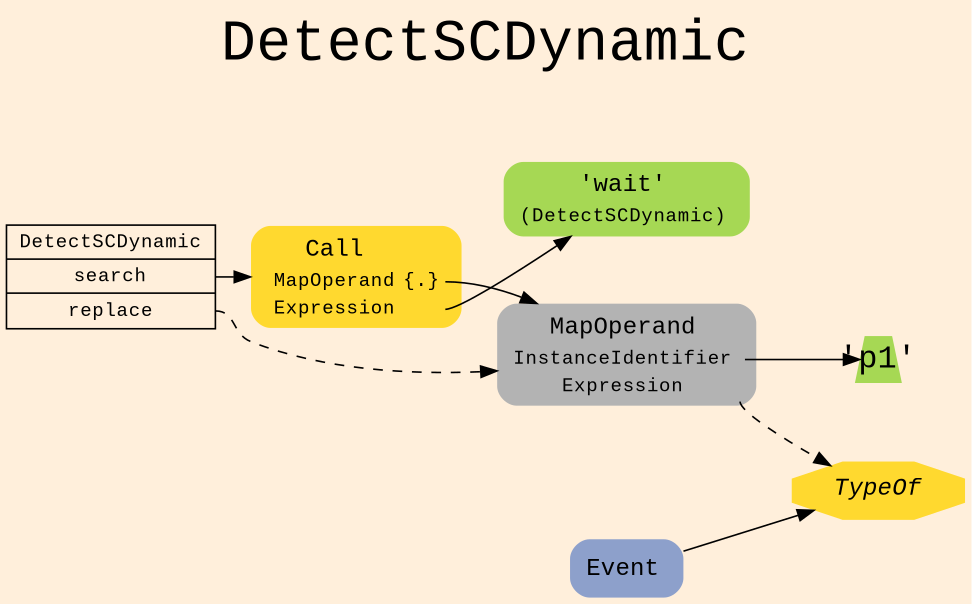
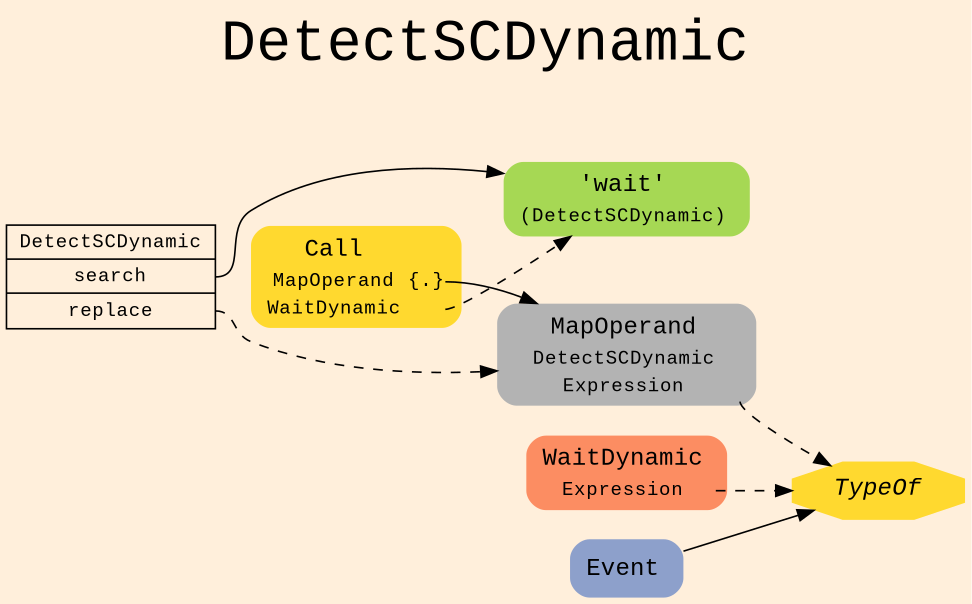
edge "DetectSCDynamic" -> "Call": now "DetectSCDynamic" -> "'wait'"
edge "Call" -> "'wait'": style solid -> dashed
node "Call": text "Expression" -> "WaitDynamic"
node "MapOperand": text "InstanceIdentifier" -> "DetectSCDynamic"
node "'p1'": removed
node "WaitDynamic": added
